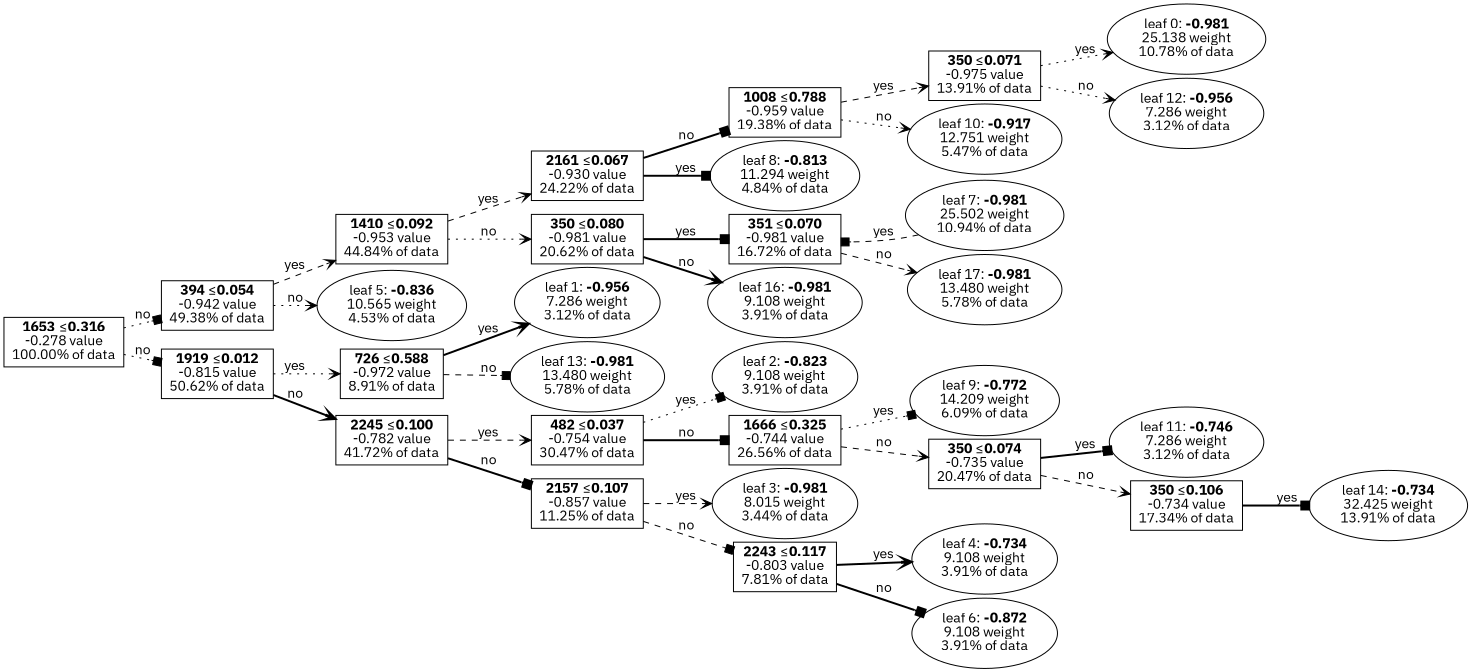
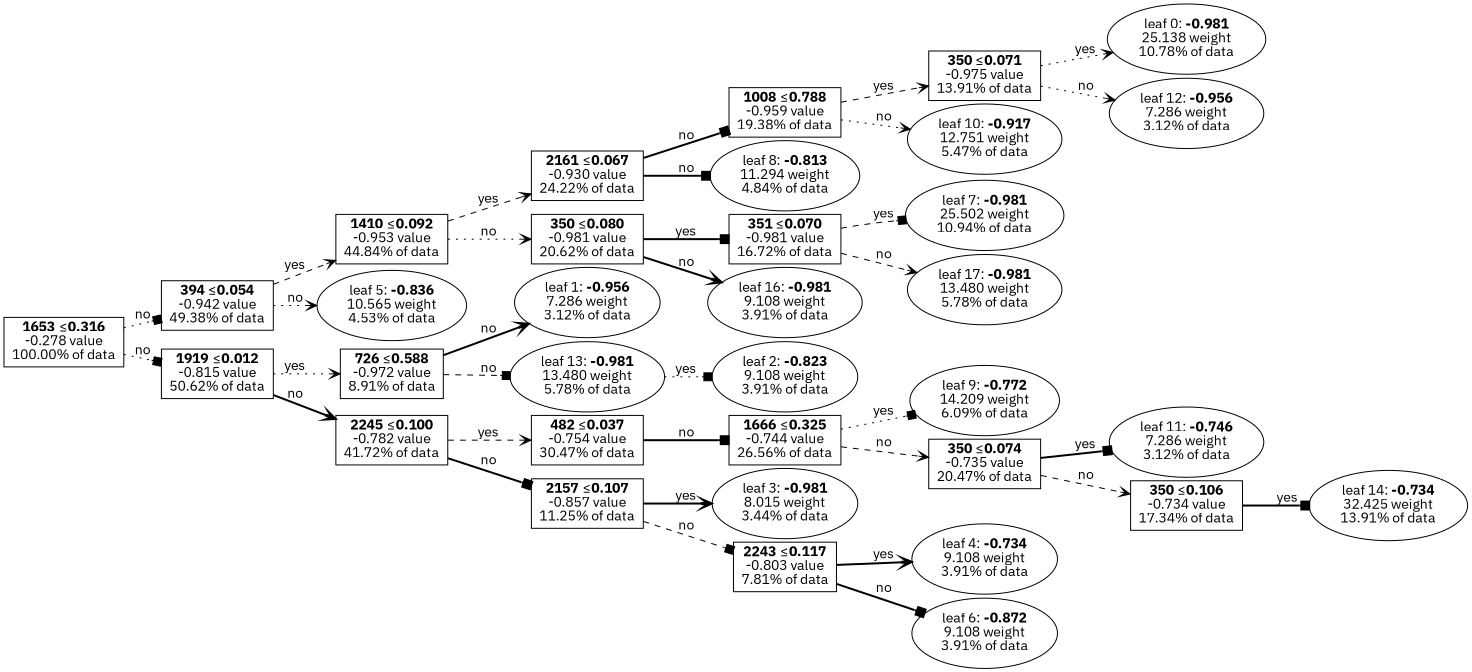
edge "2161" -> "leaf 8:": label "yes" -> "no"
edge "leaf 7:" -> "351": reversed
edge "726" -> "leaf 1:": label "yes" -> "no"
edge "482" -> "leaf 2:": now "leaf 13:" -> "leaf 2:"
edge "2157" -> "leaf 3:": style dashed -> bold
